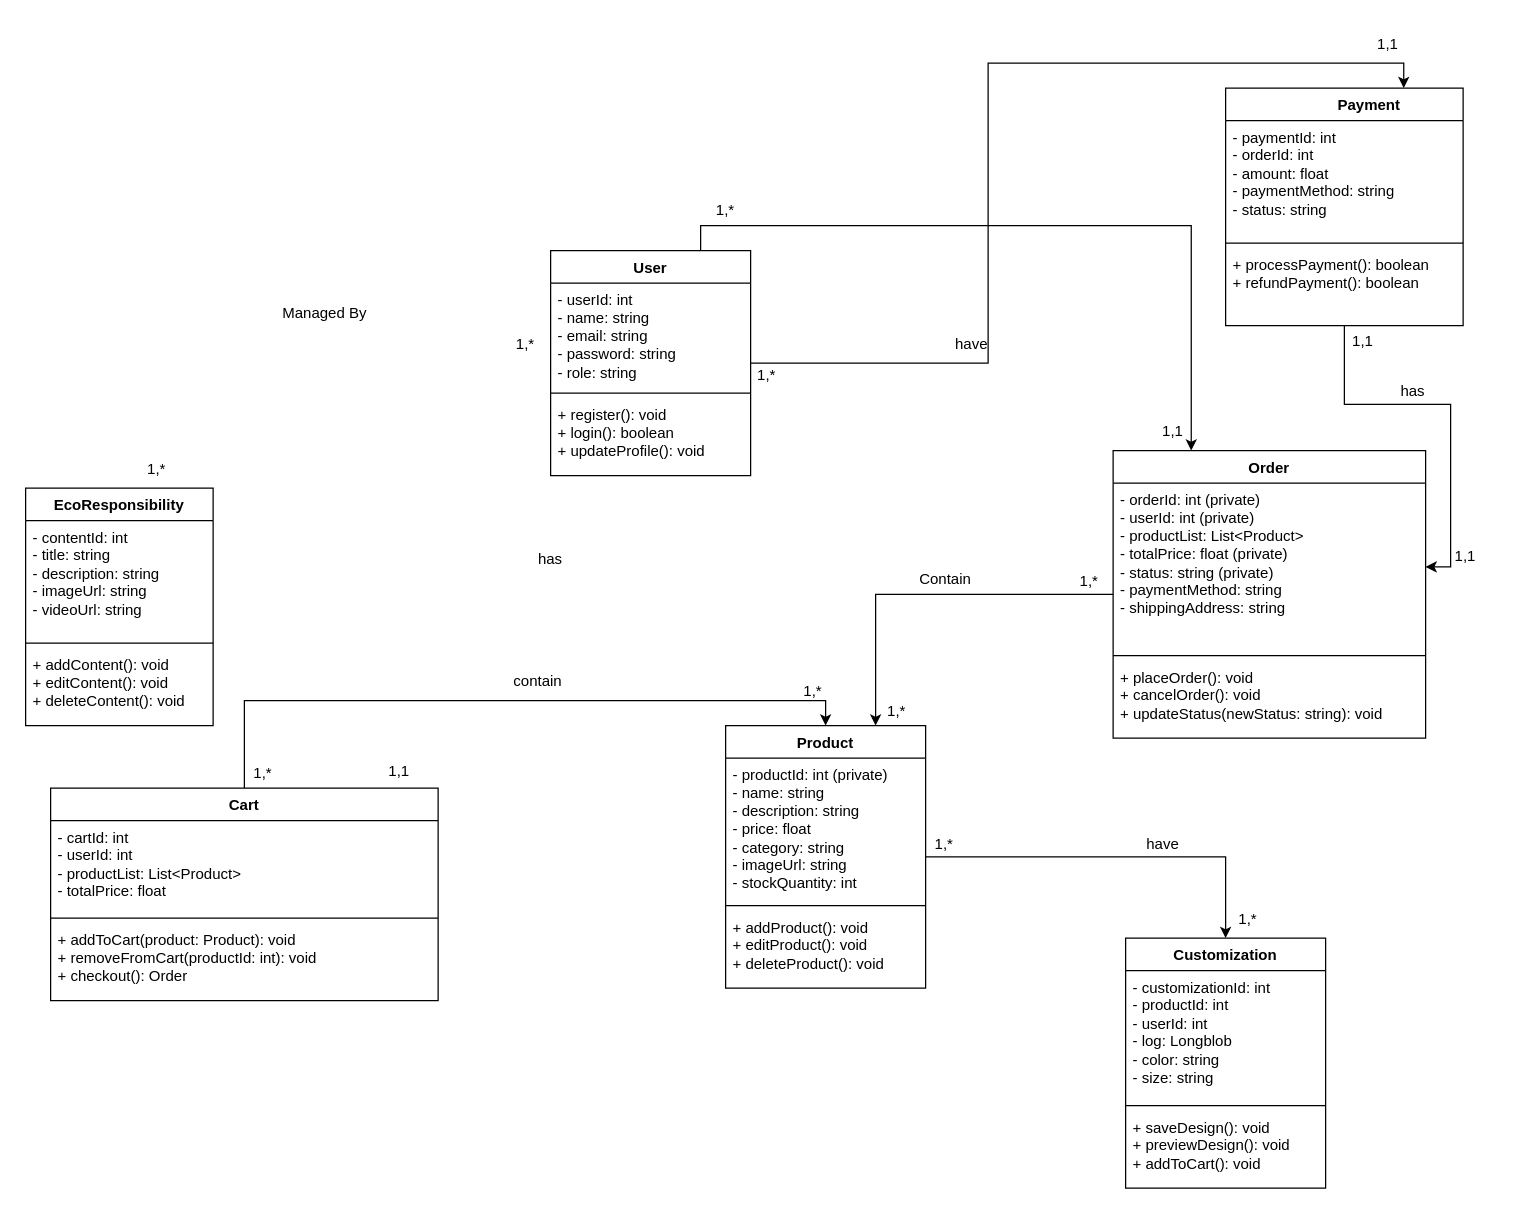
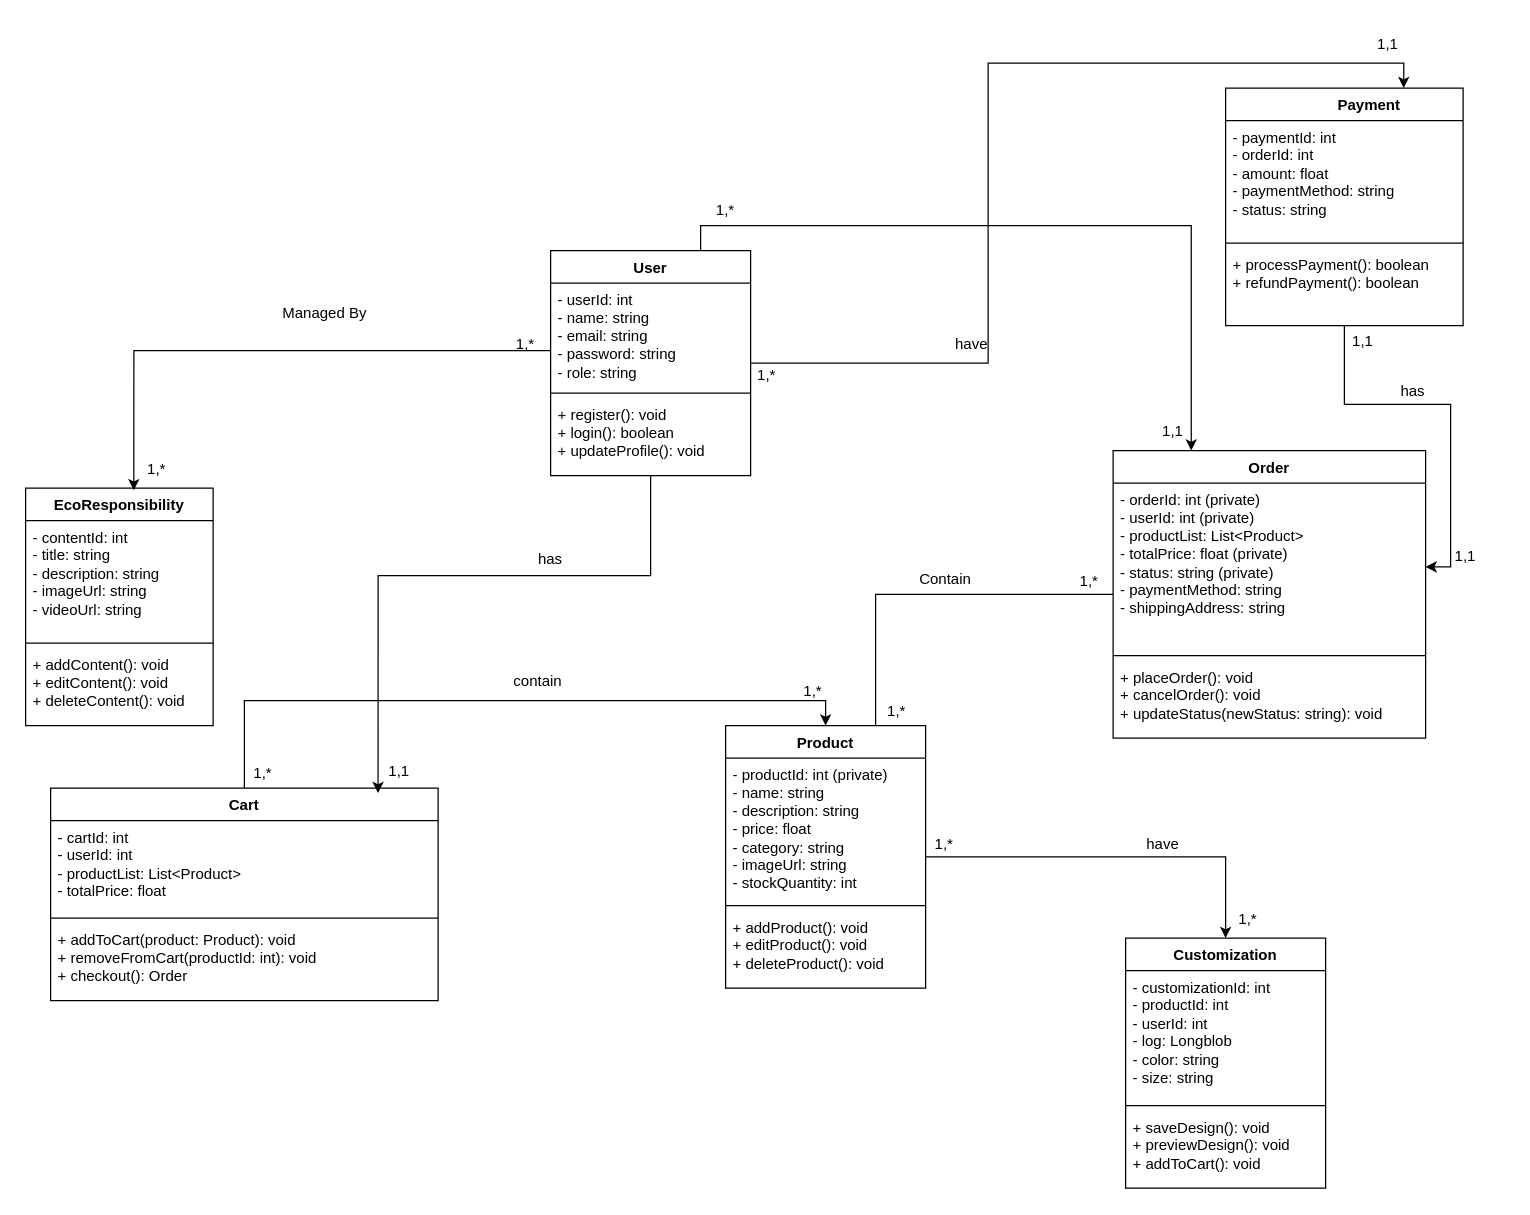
edge "User" -> "EcoResponsibility": added
edge "User" -> "Cart": added
edge "Order" -> "Product": arrowhead classic -> none
